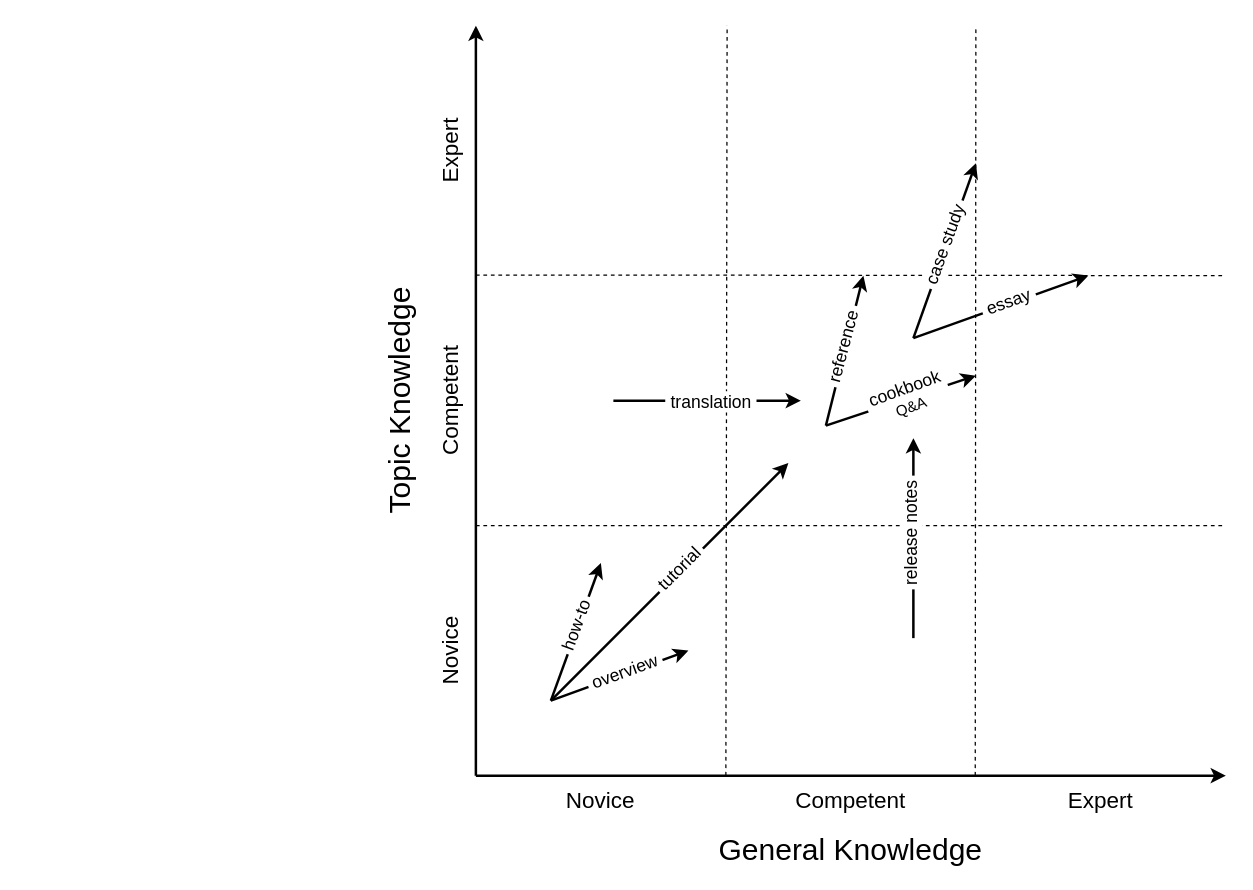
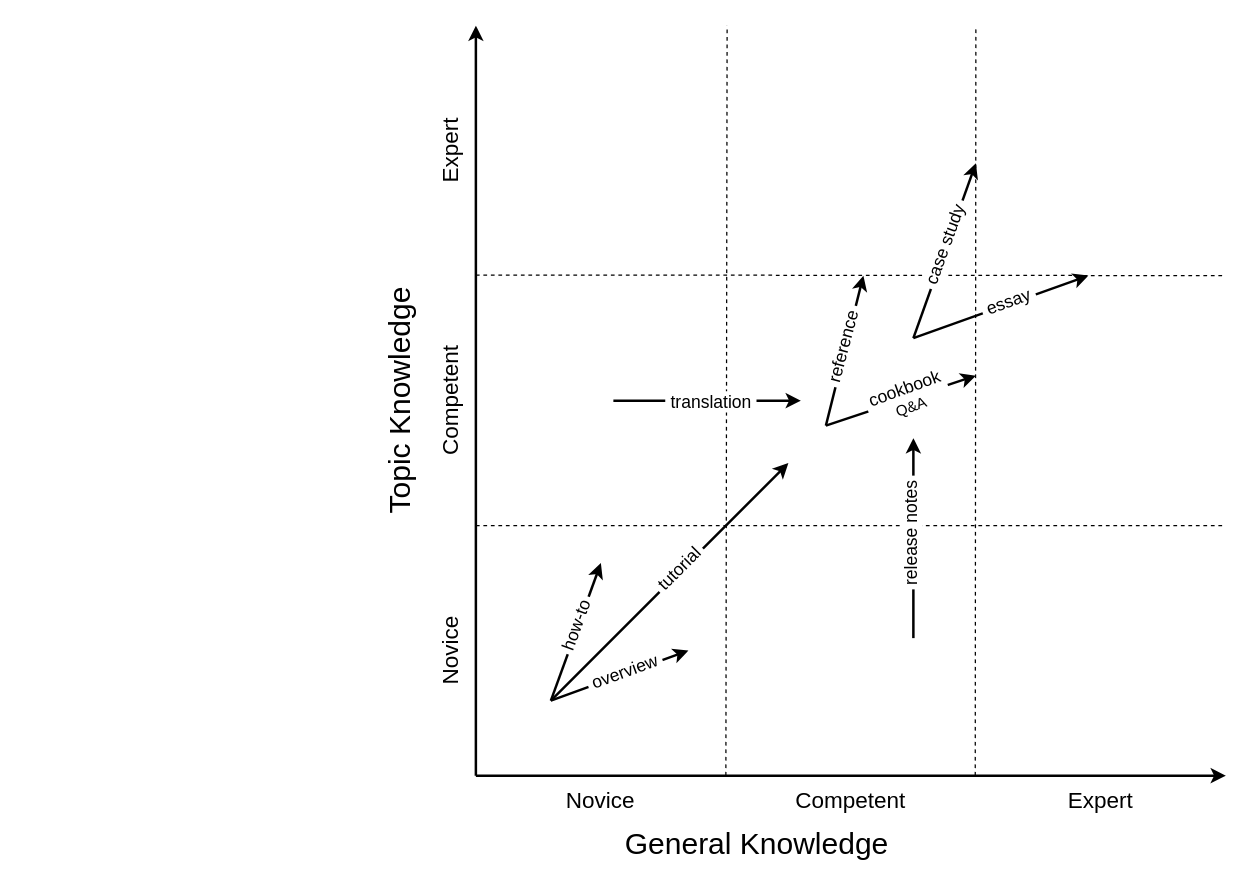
node "General Knowledge": moved (851, 851) -> (757, 844)
